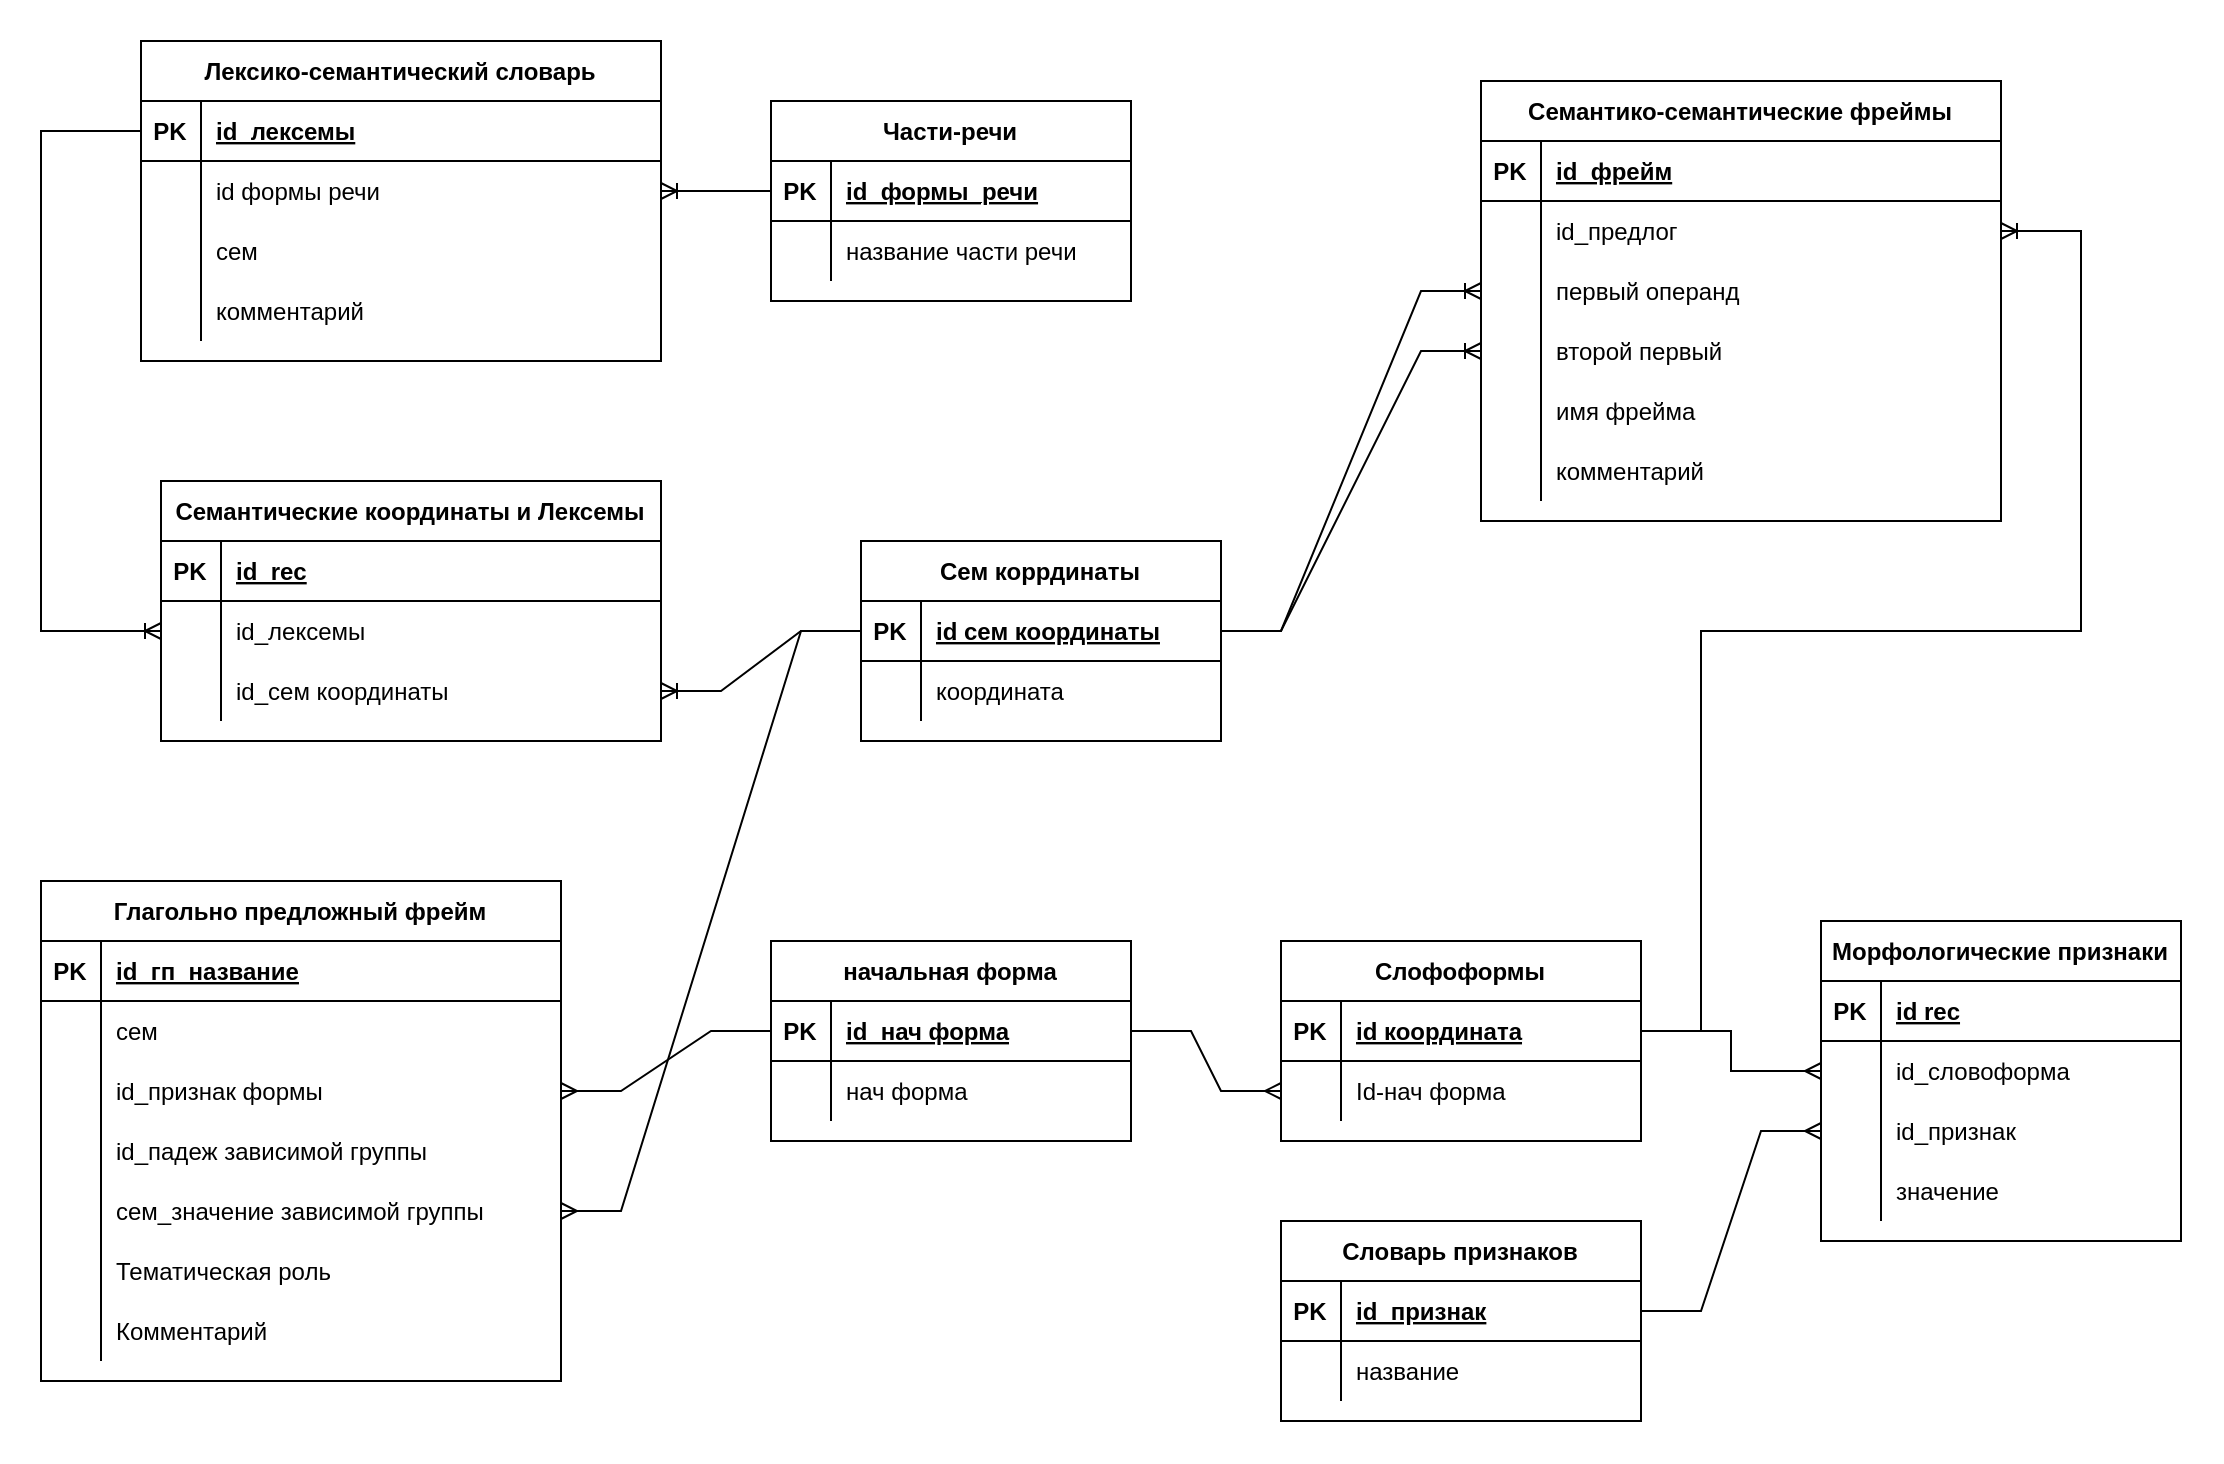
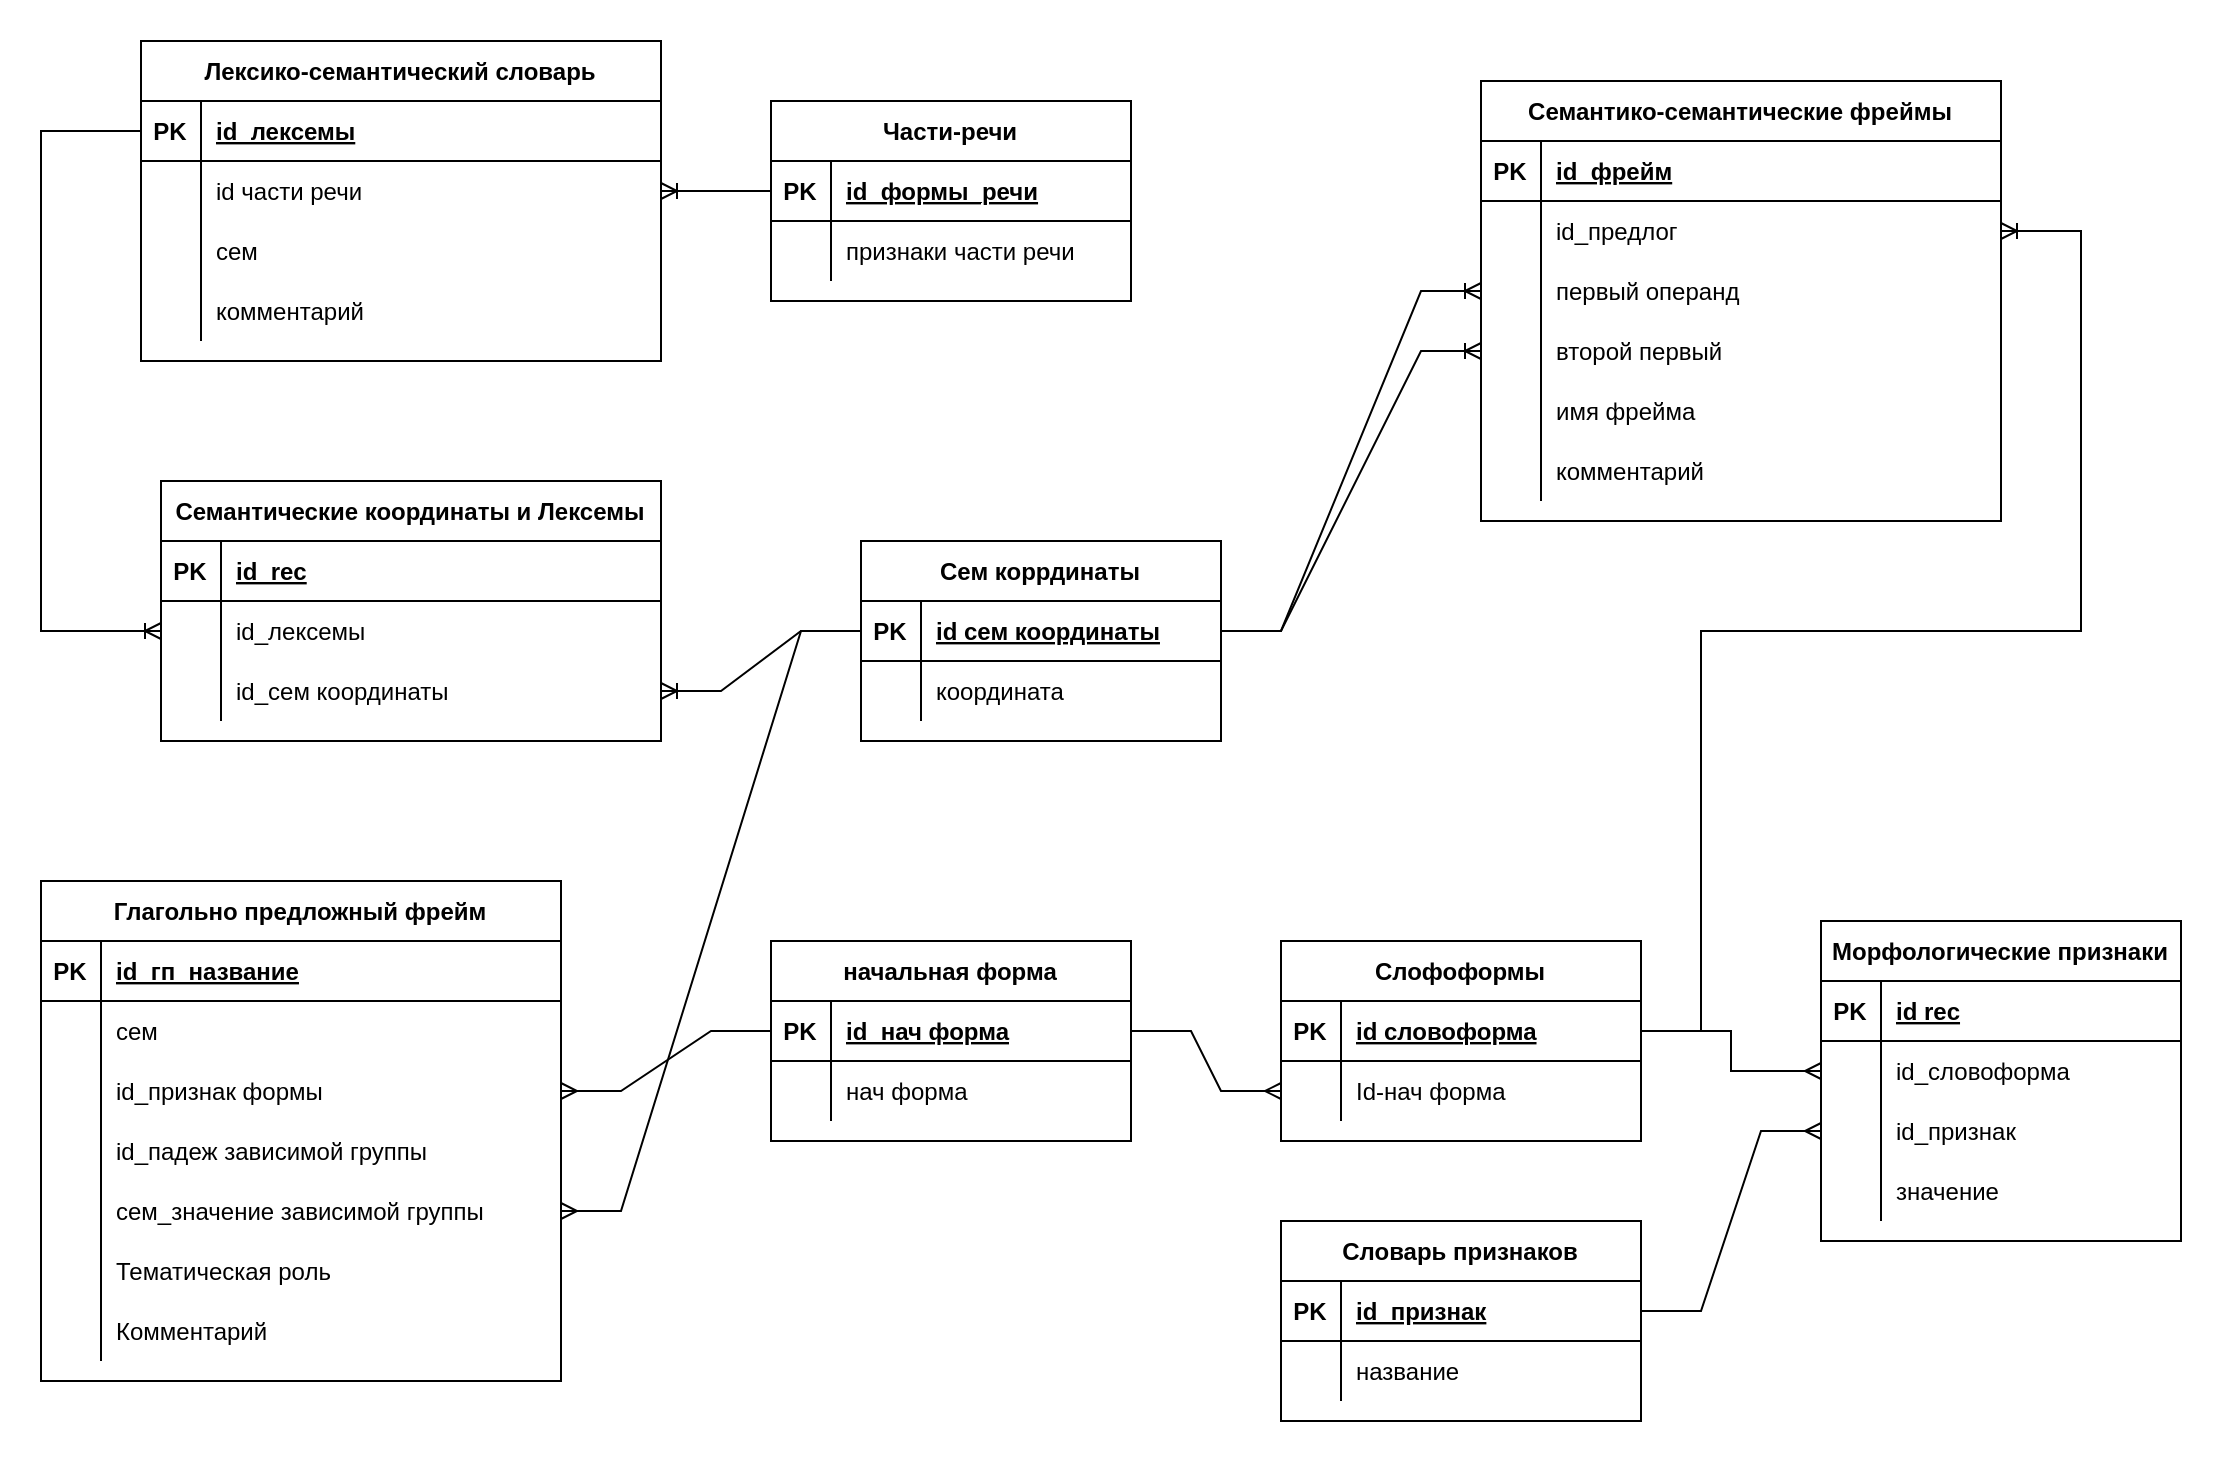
node "id формы речи": label "id формы речи" -> "id части речи"
node "название части речи": label "название части речи" -> "признаки части речи"
node "id координата": label "id координата" -> "id словоформа"
